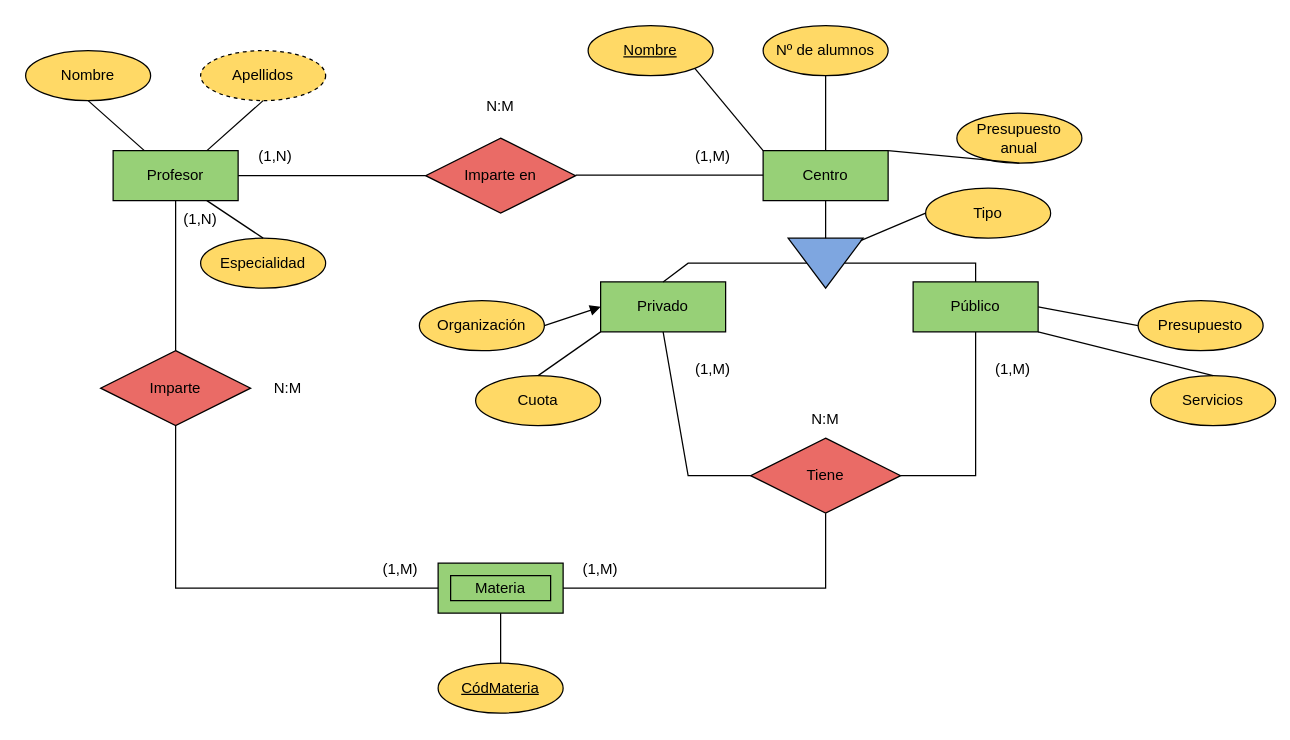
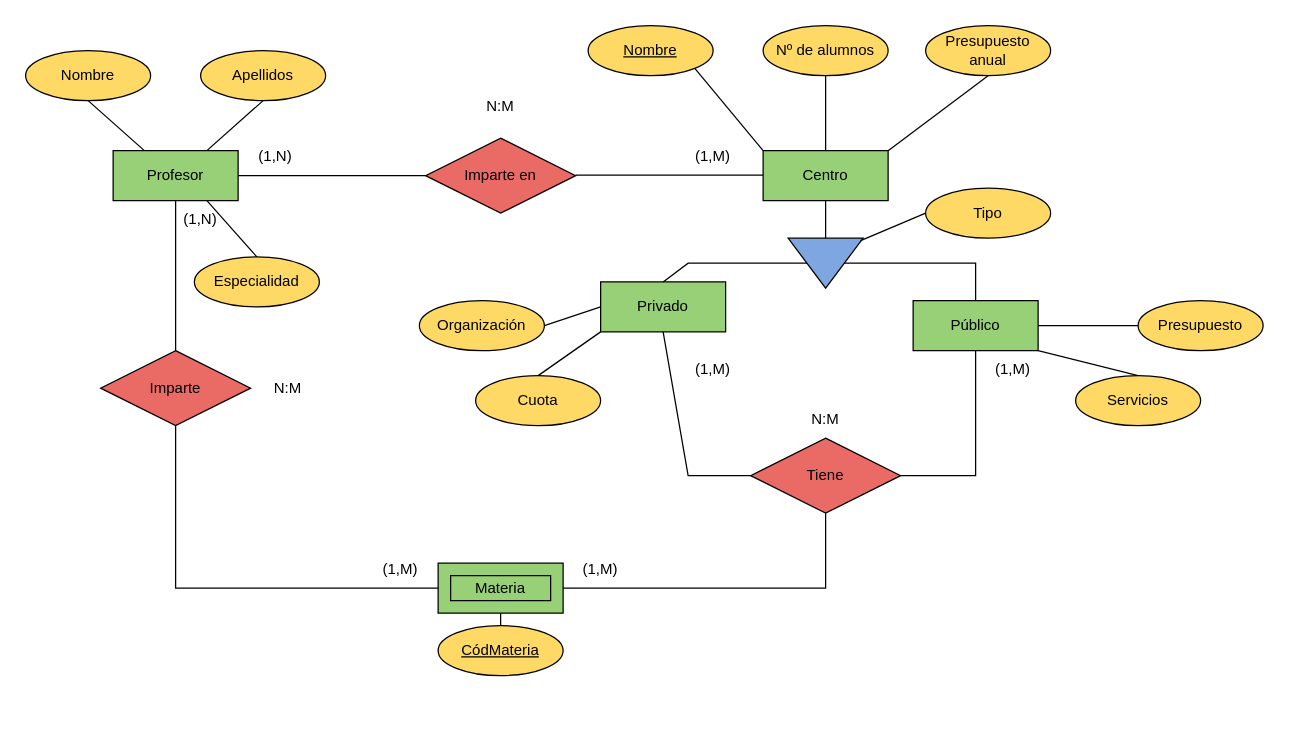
node "Apellidos": style dashed -> solid
node "Presupuesto anual": moved (1019, 138) -> (988, 51)
node "Especialidad": moved (263, 263) -> (257, 282)
node "Público": moved (976, 307) -> (976, 326)
edge "Organización" -> "Privado": arrowhead block -> none
node "Servicios": moved (1213, 401) -> (1138, 401)
node "CódMateria": moved (501, 688) -> (501, 651)
